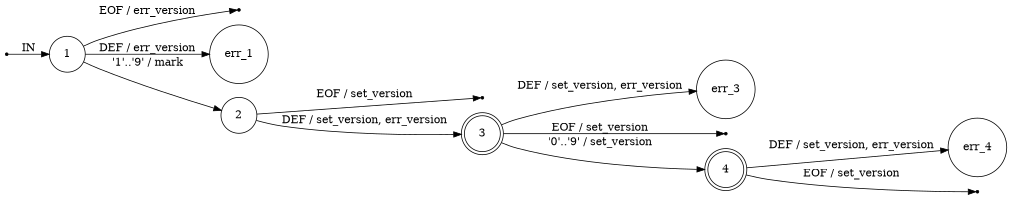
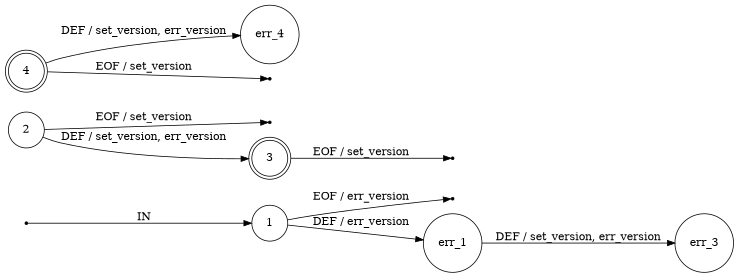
edge "1" -> "2": removed, label "'1'..'9' / mark"
edge "3" -> "err_3": now "err_1" -> "err_3"
edge "3" -> "4": removed, label "'0'..'9' / set_version"
